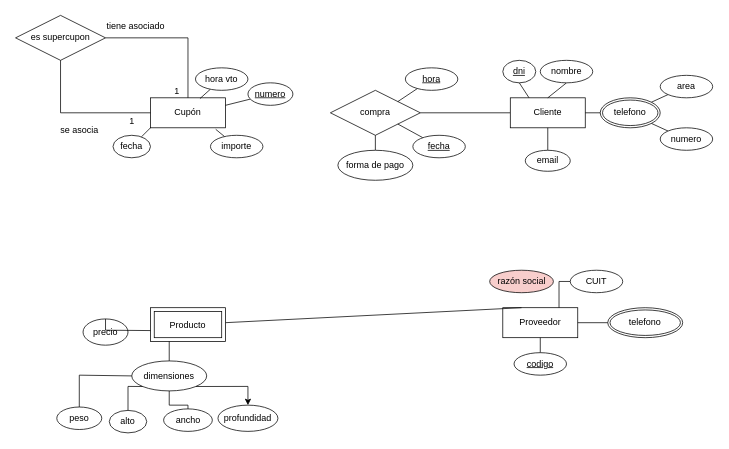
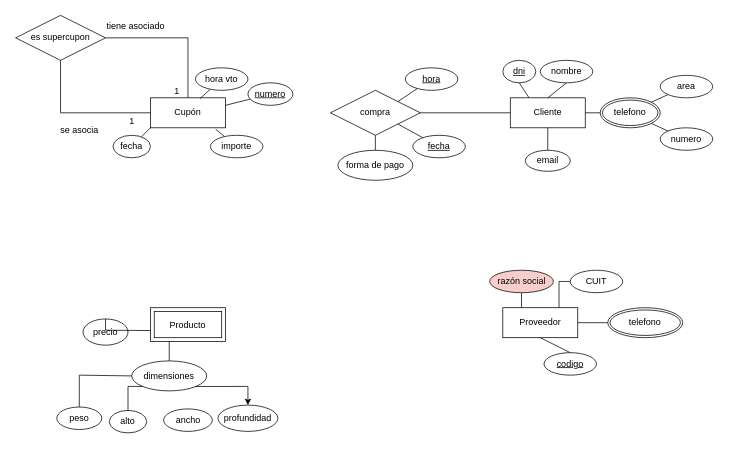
edge "Proveedor" -- "Producto": now "Proveedor" -- "razón social"
node "codigo": moved (540, 364) -> (570, 364)
edge "dimensiones" -- "ancho": removed
